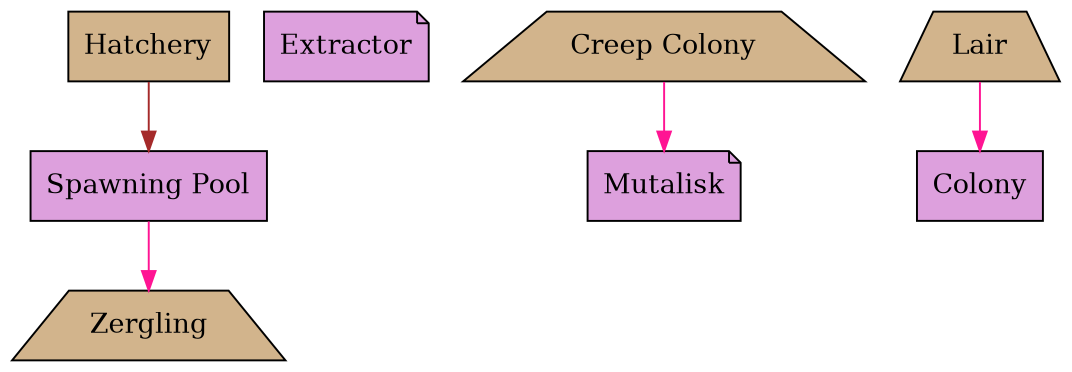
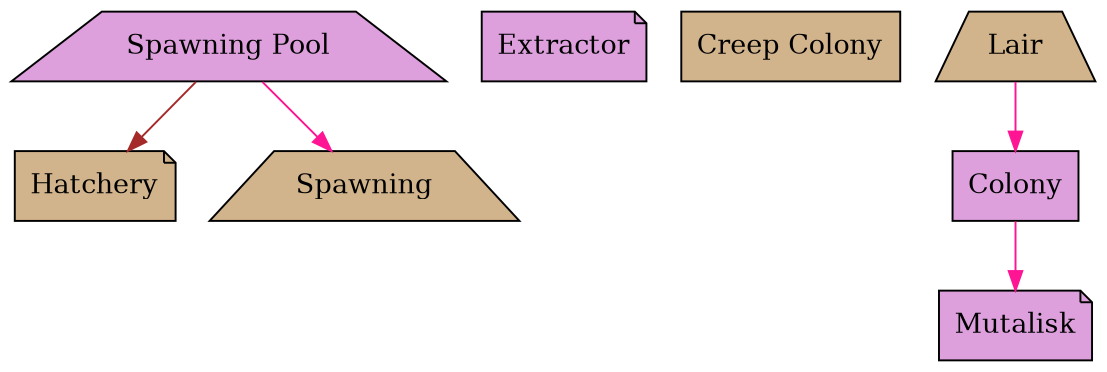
node "Hatchery": shape box -> note
node "Creep Colony": shape trapezium -> box
edge "Hatchery" -> "Spawning Pool": reversed
edge "Creep Colony" -> "Mutalisk": now "Colony" -> "Mutalisk"
node "Spawning Pool": shape box -> trapezium
node "Zergling": label "Zergling" -> "Spawning"
